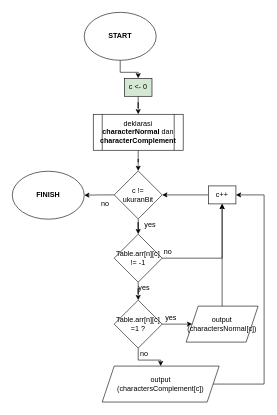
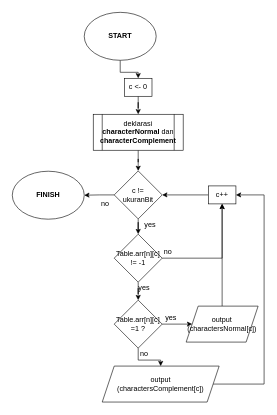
node "c <- 0": fillcolor #d5e8d4 -> #ffffff
